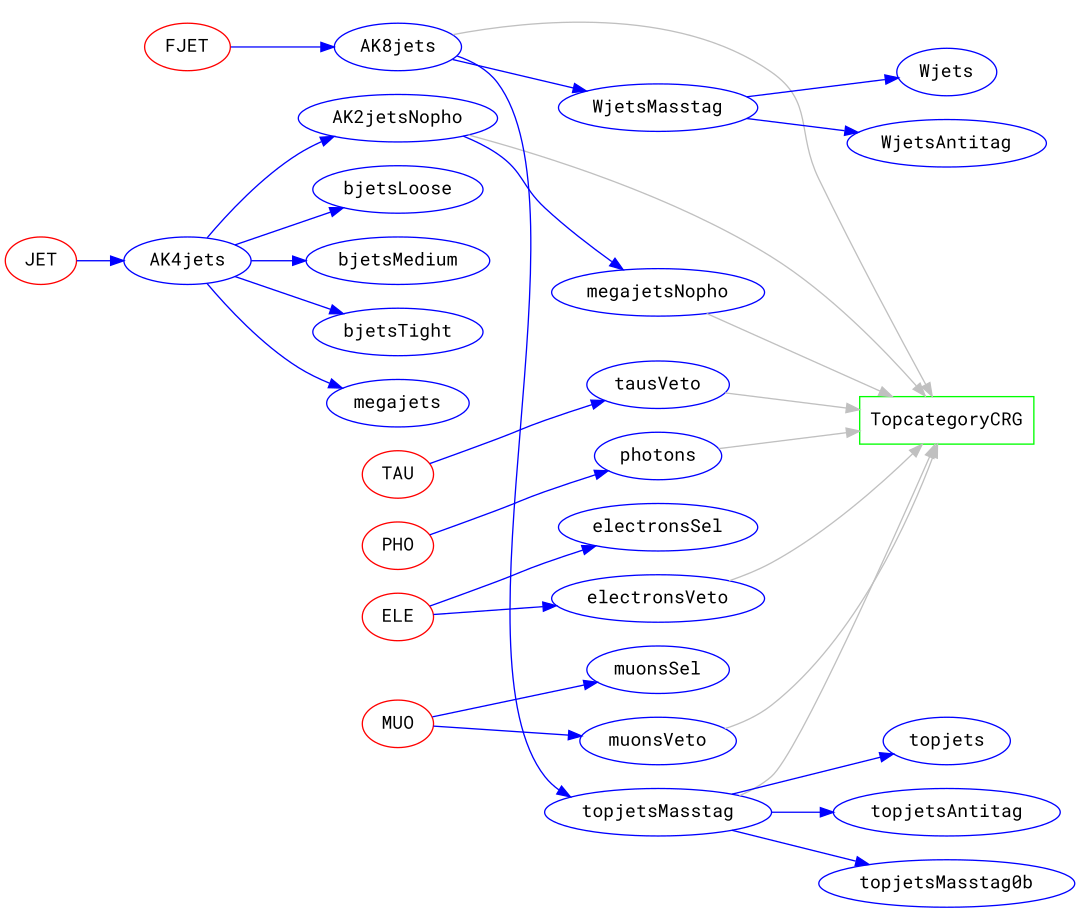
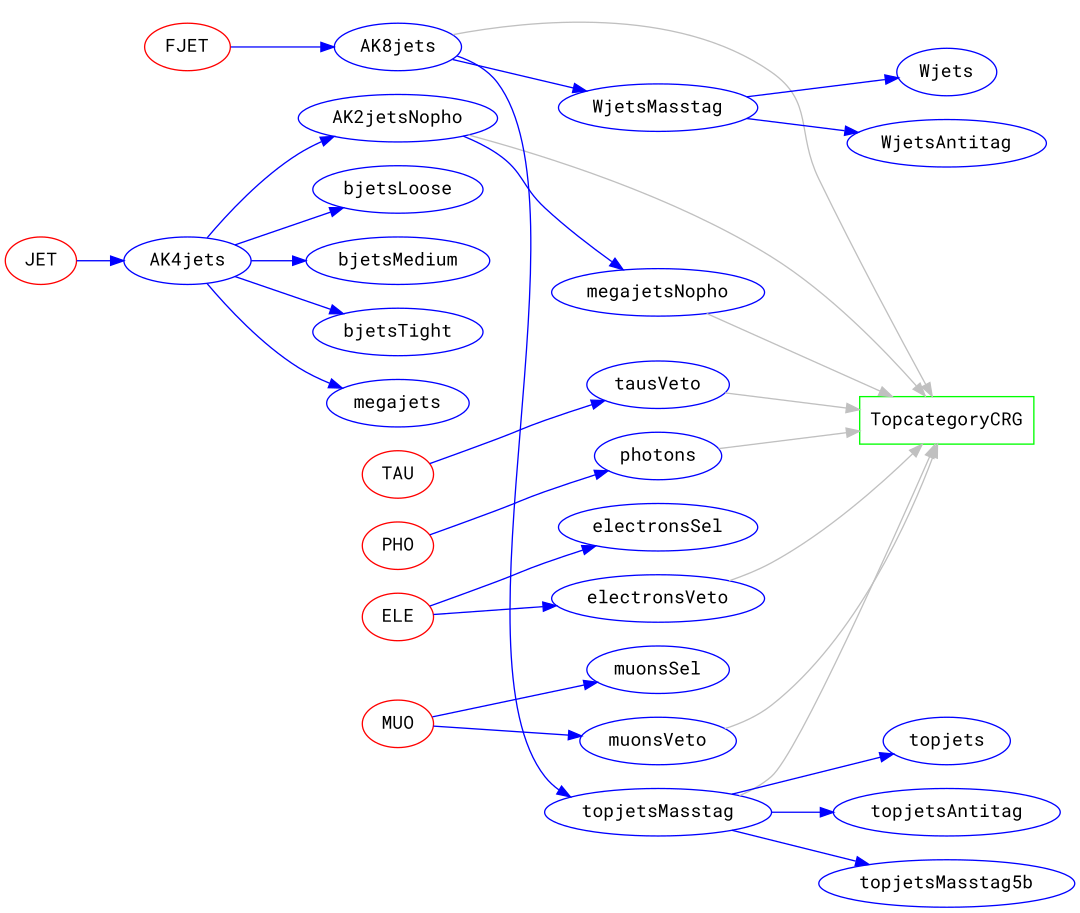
node "topjetsMasstag0b": label "topjetsMasstag0b" -> "topjetsMasstag5b"
